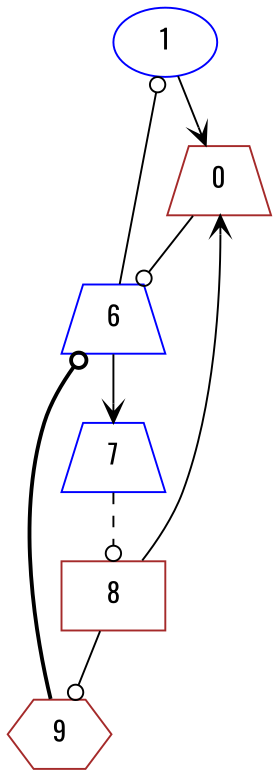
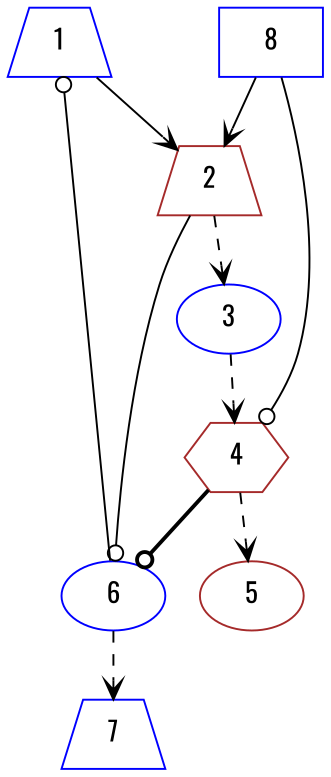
node "1": shape ellipse -> trapezium
node "0": label "0" -> "2"
node "6": shape trapezium -> ellipse
node "3": added
edge "6" -> "7": style solid -> dashed
edge "7" -> "8": removed
node "8": color brown -> blue
node "5": added
node "9": label "9" -> "4"
